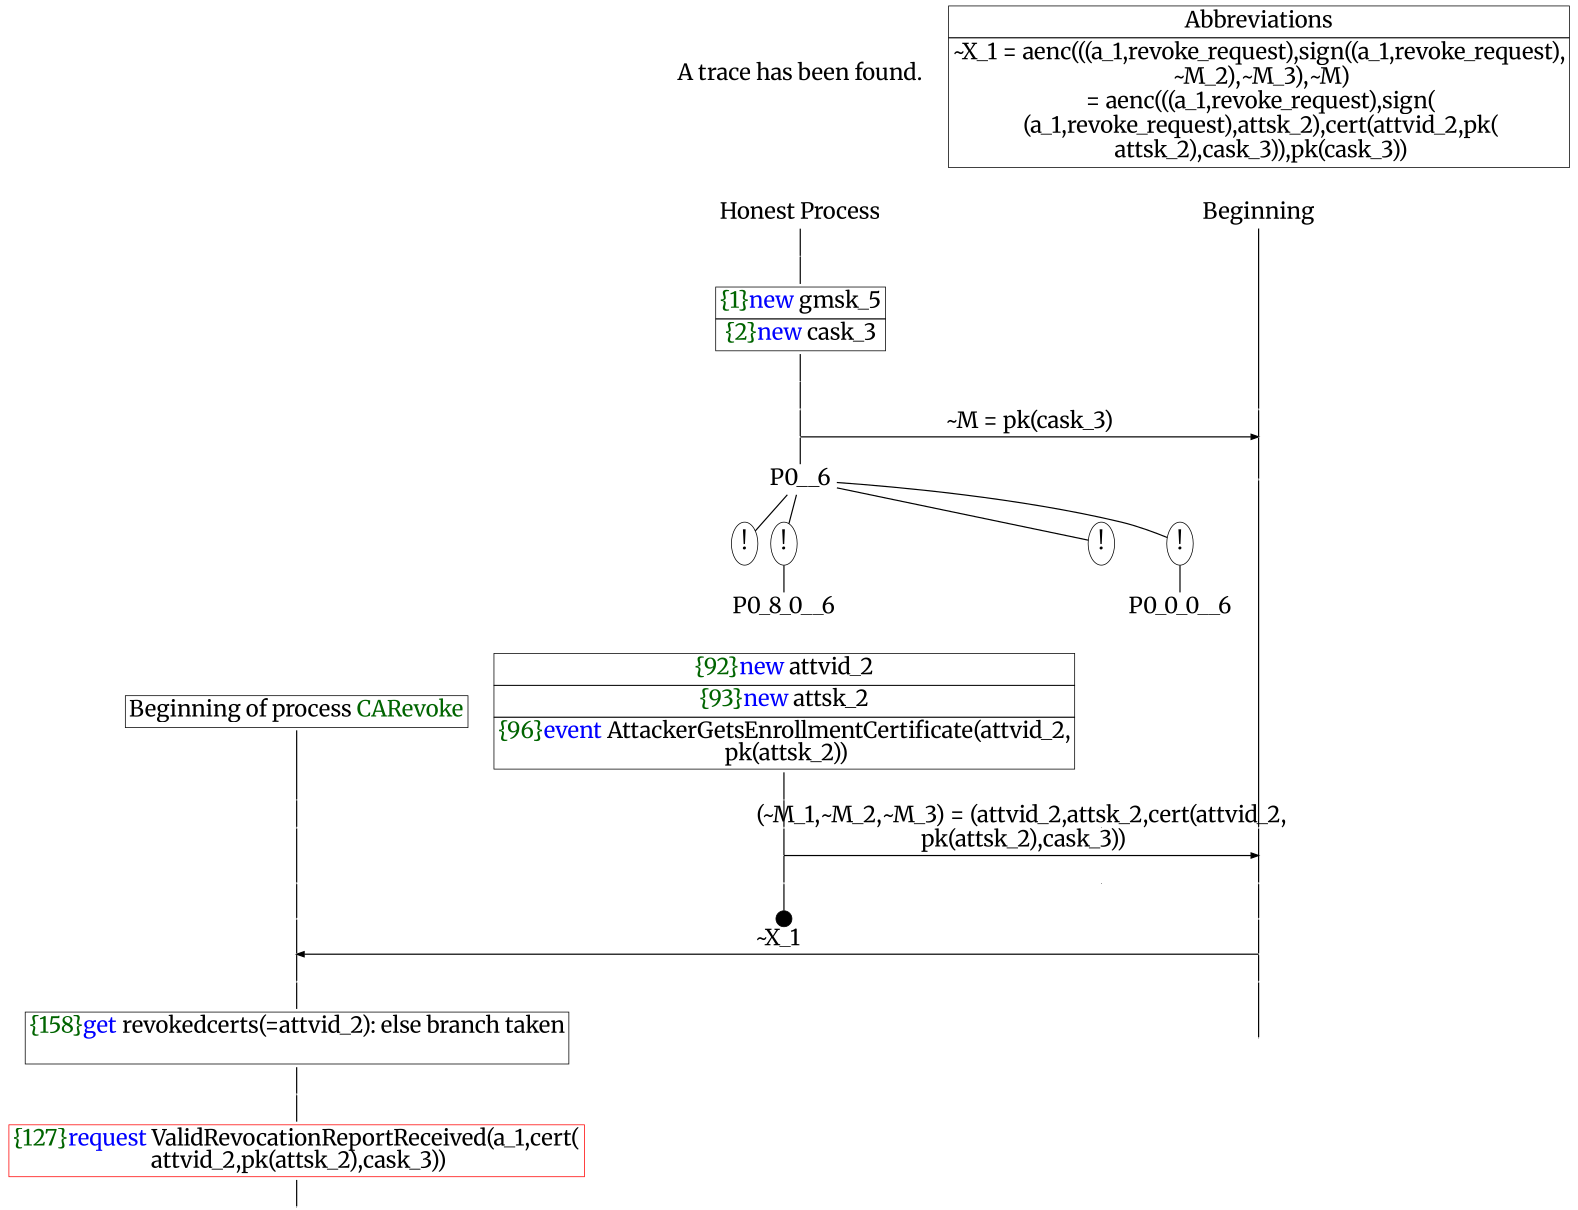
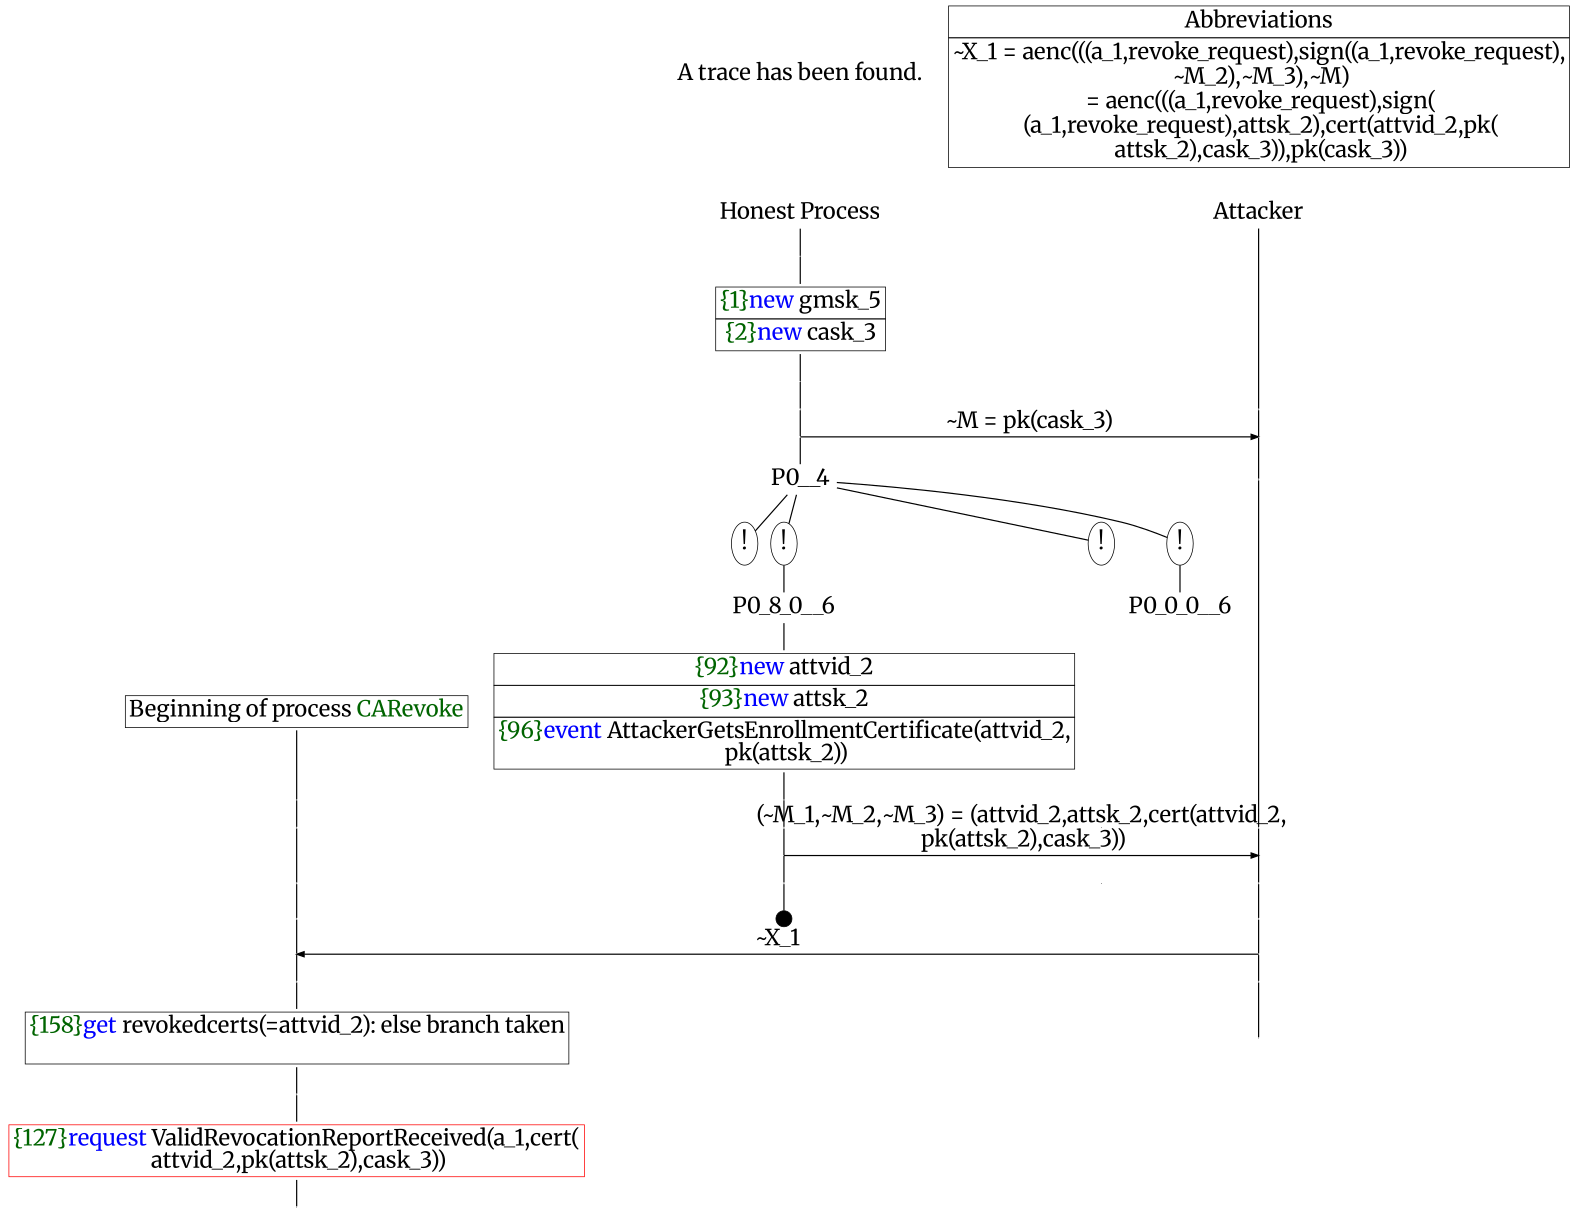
node "Beginning": label "Beginning" -> "Attacker"
node "P0__6": label "P0__6" -> "P0__4"
edge "P0_8_0__6" -- "{92}": added
